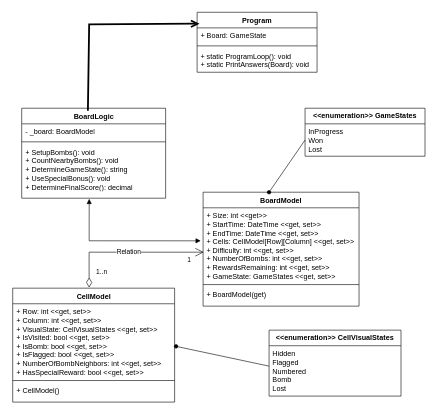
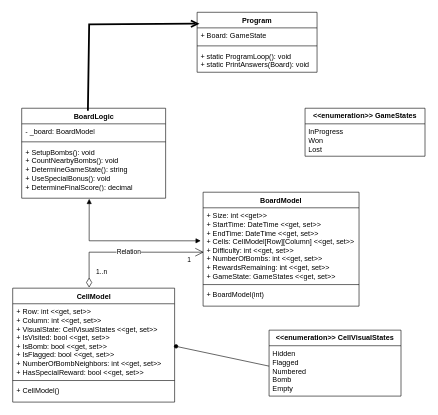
edge "InProgress Won Lost" -> "BoardModel": removed
node "+ BoardModel(get)": label "+ BoardModel(get)" -> "+ BoardModel(int)"
node "Hidden Flagged Numbered Bomb Lost": label "Hidden Flagged Numbered Bomb Lost" -> "Hidden Flagged Numbered Bomb Empty"
